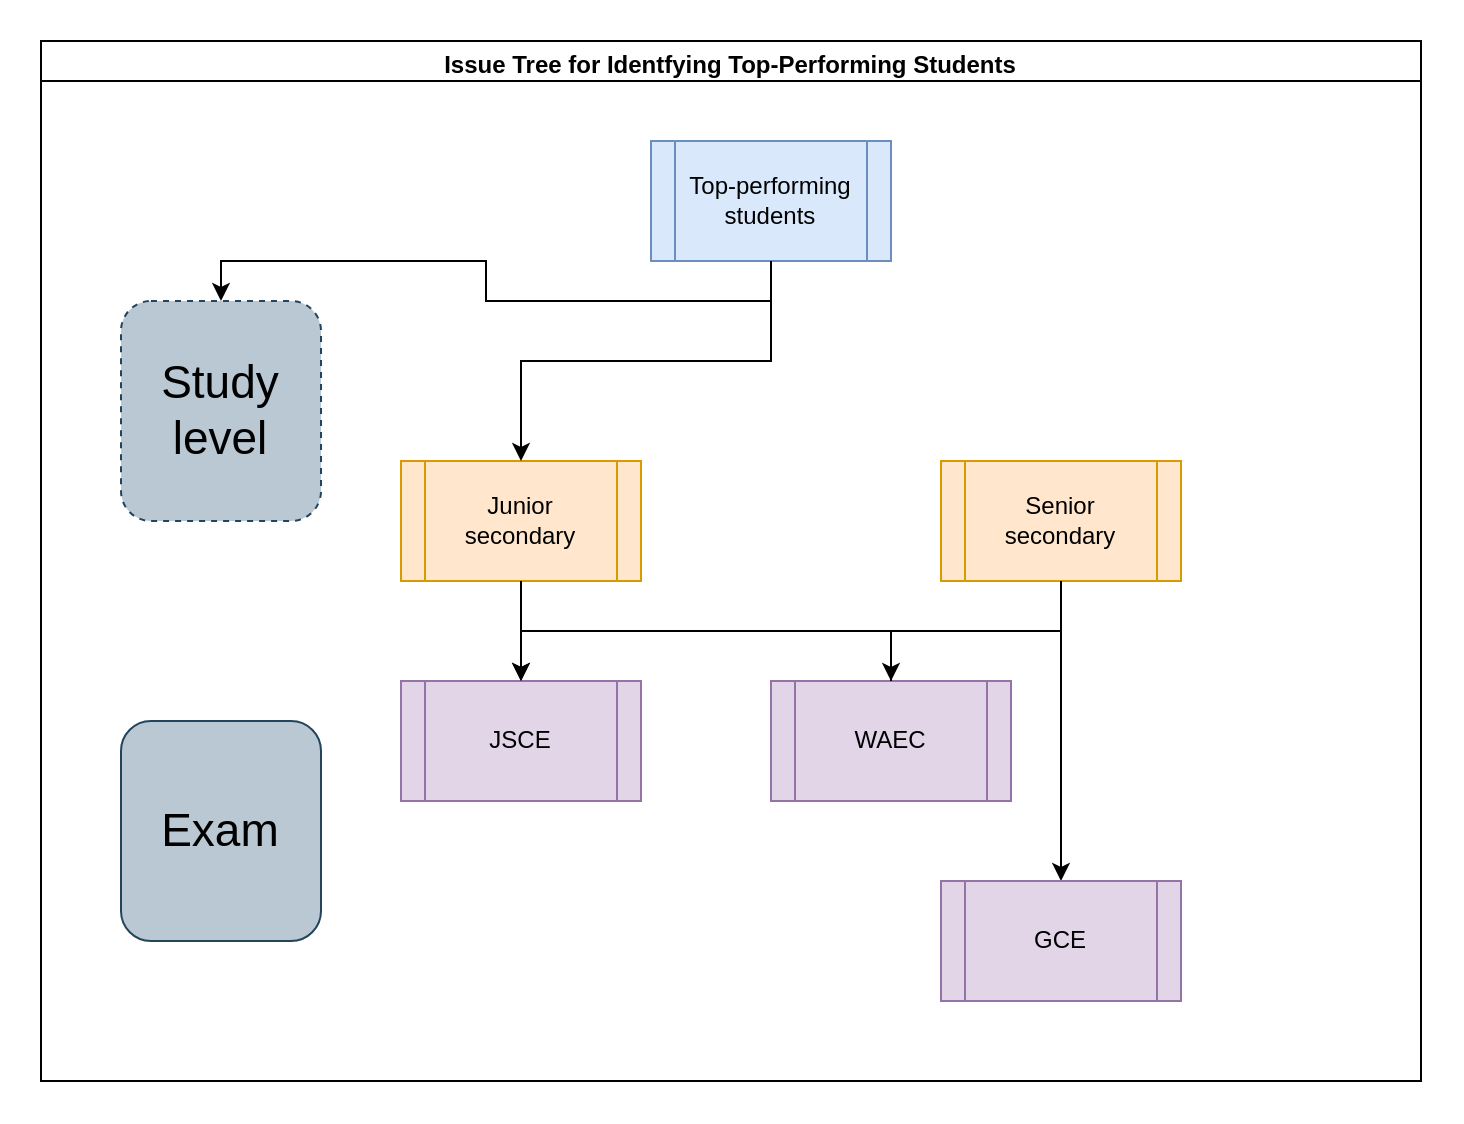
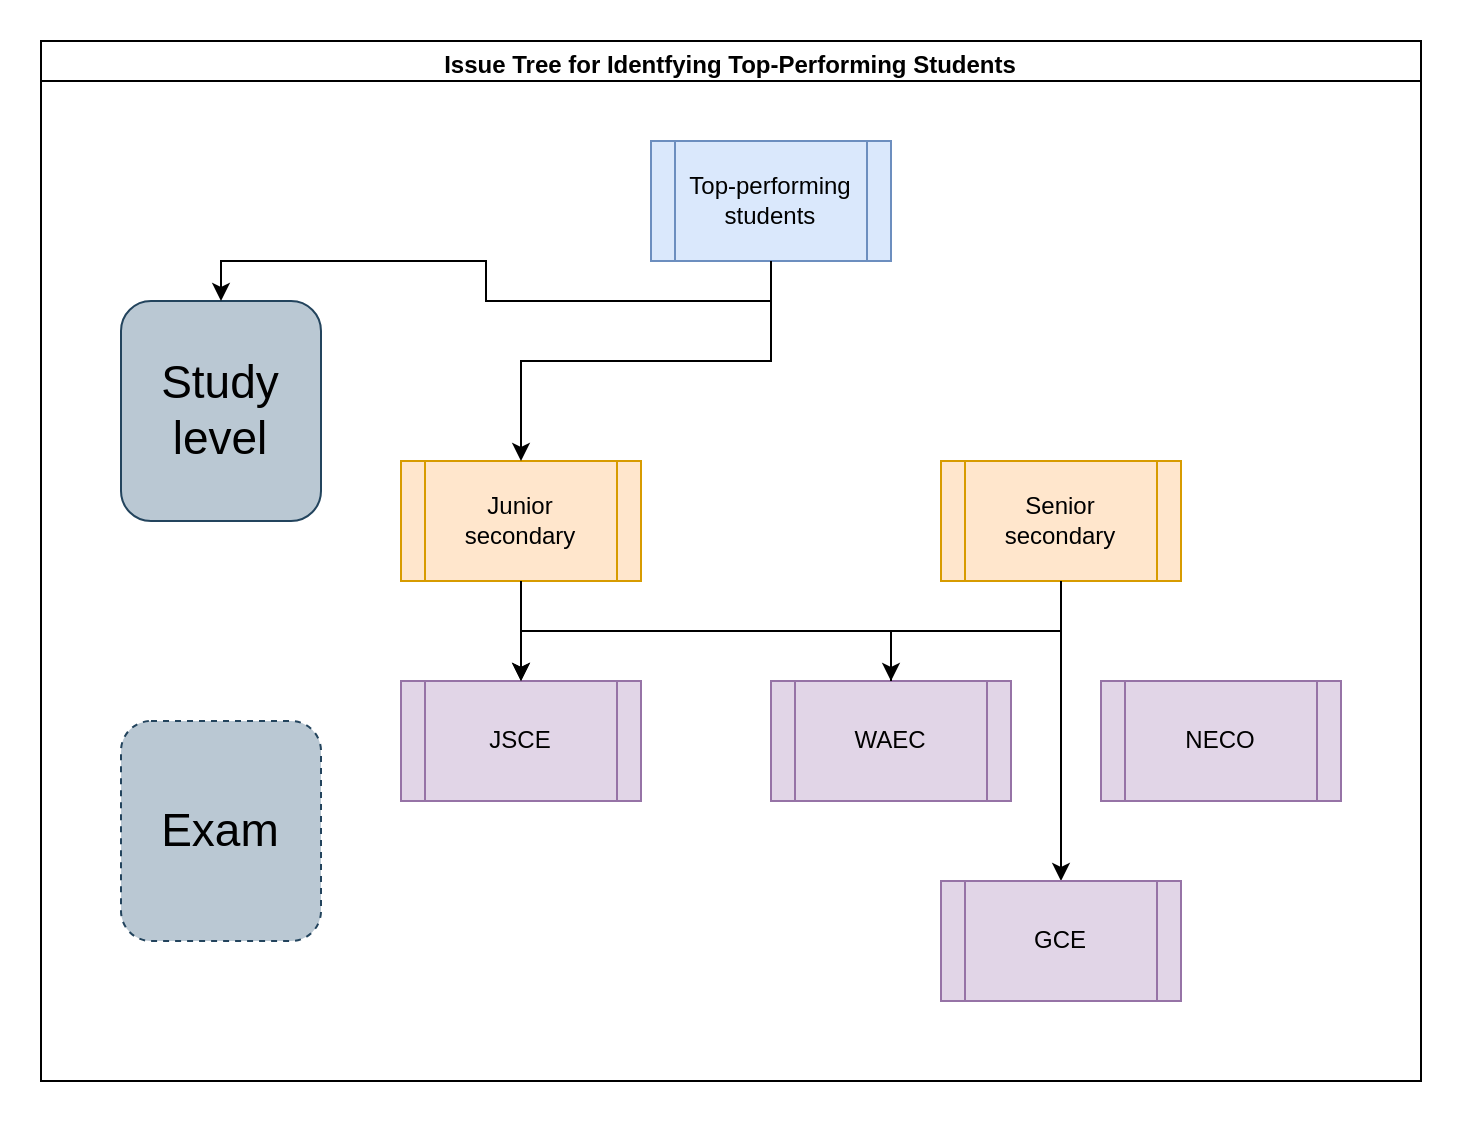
node "Study level": style dashed -> solid
node "NECO": added
node "Exam": style solid -> dashed
